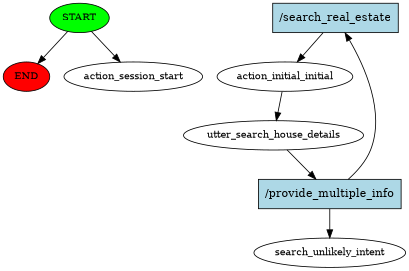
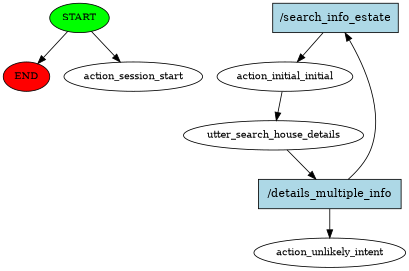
node "/search_real_estate": label "/search_real_estate" -> "/search_info_estate"
node "/provide_multiple_info": label "/provide_multiple_info" -> "/details_multiple_info"
node "search_unlikely_intent": label "search_unlikely_intent" -> "action_unlikely_intent"
